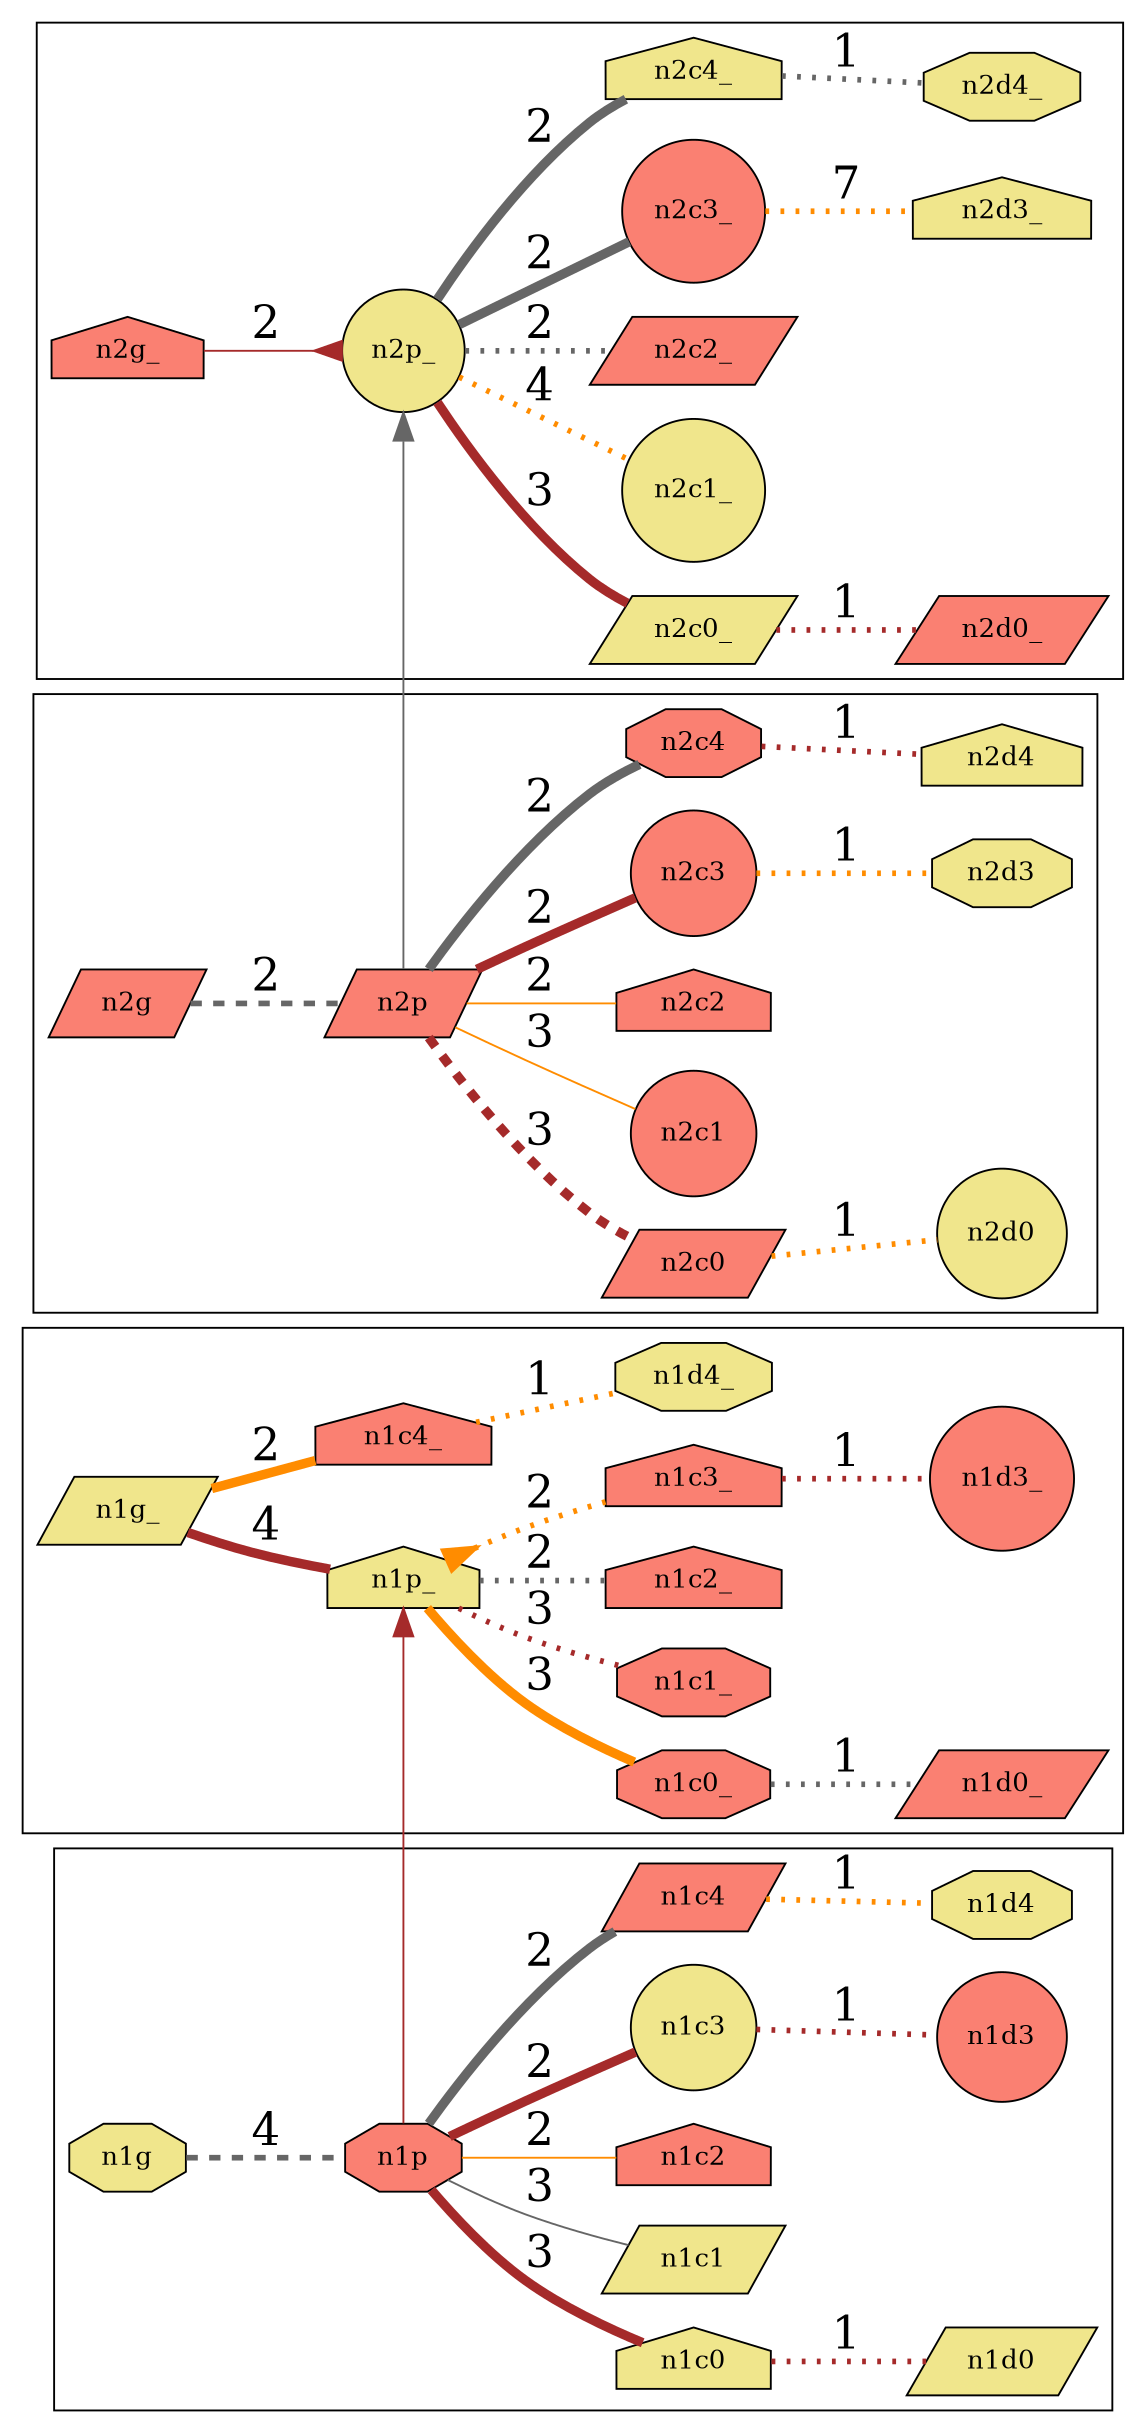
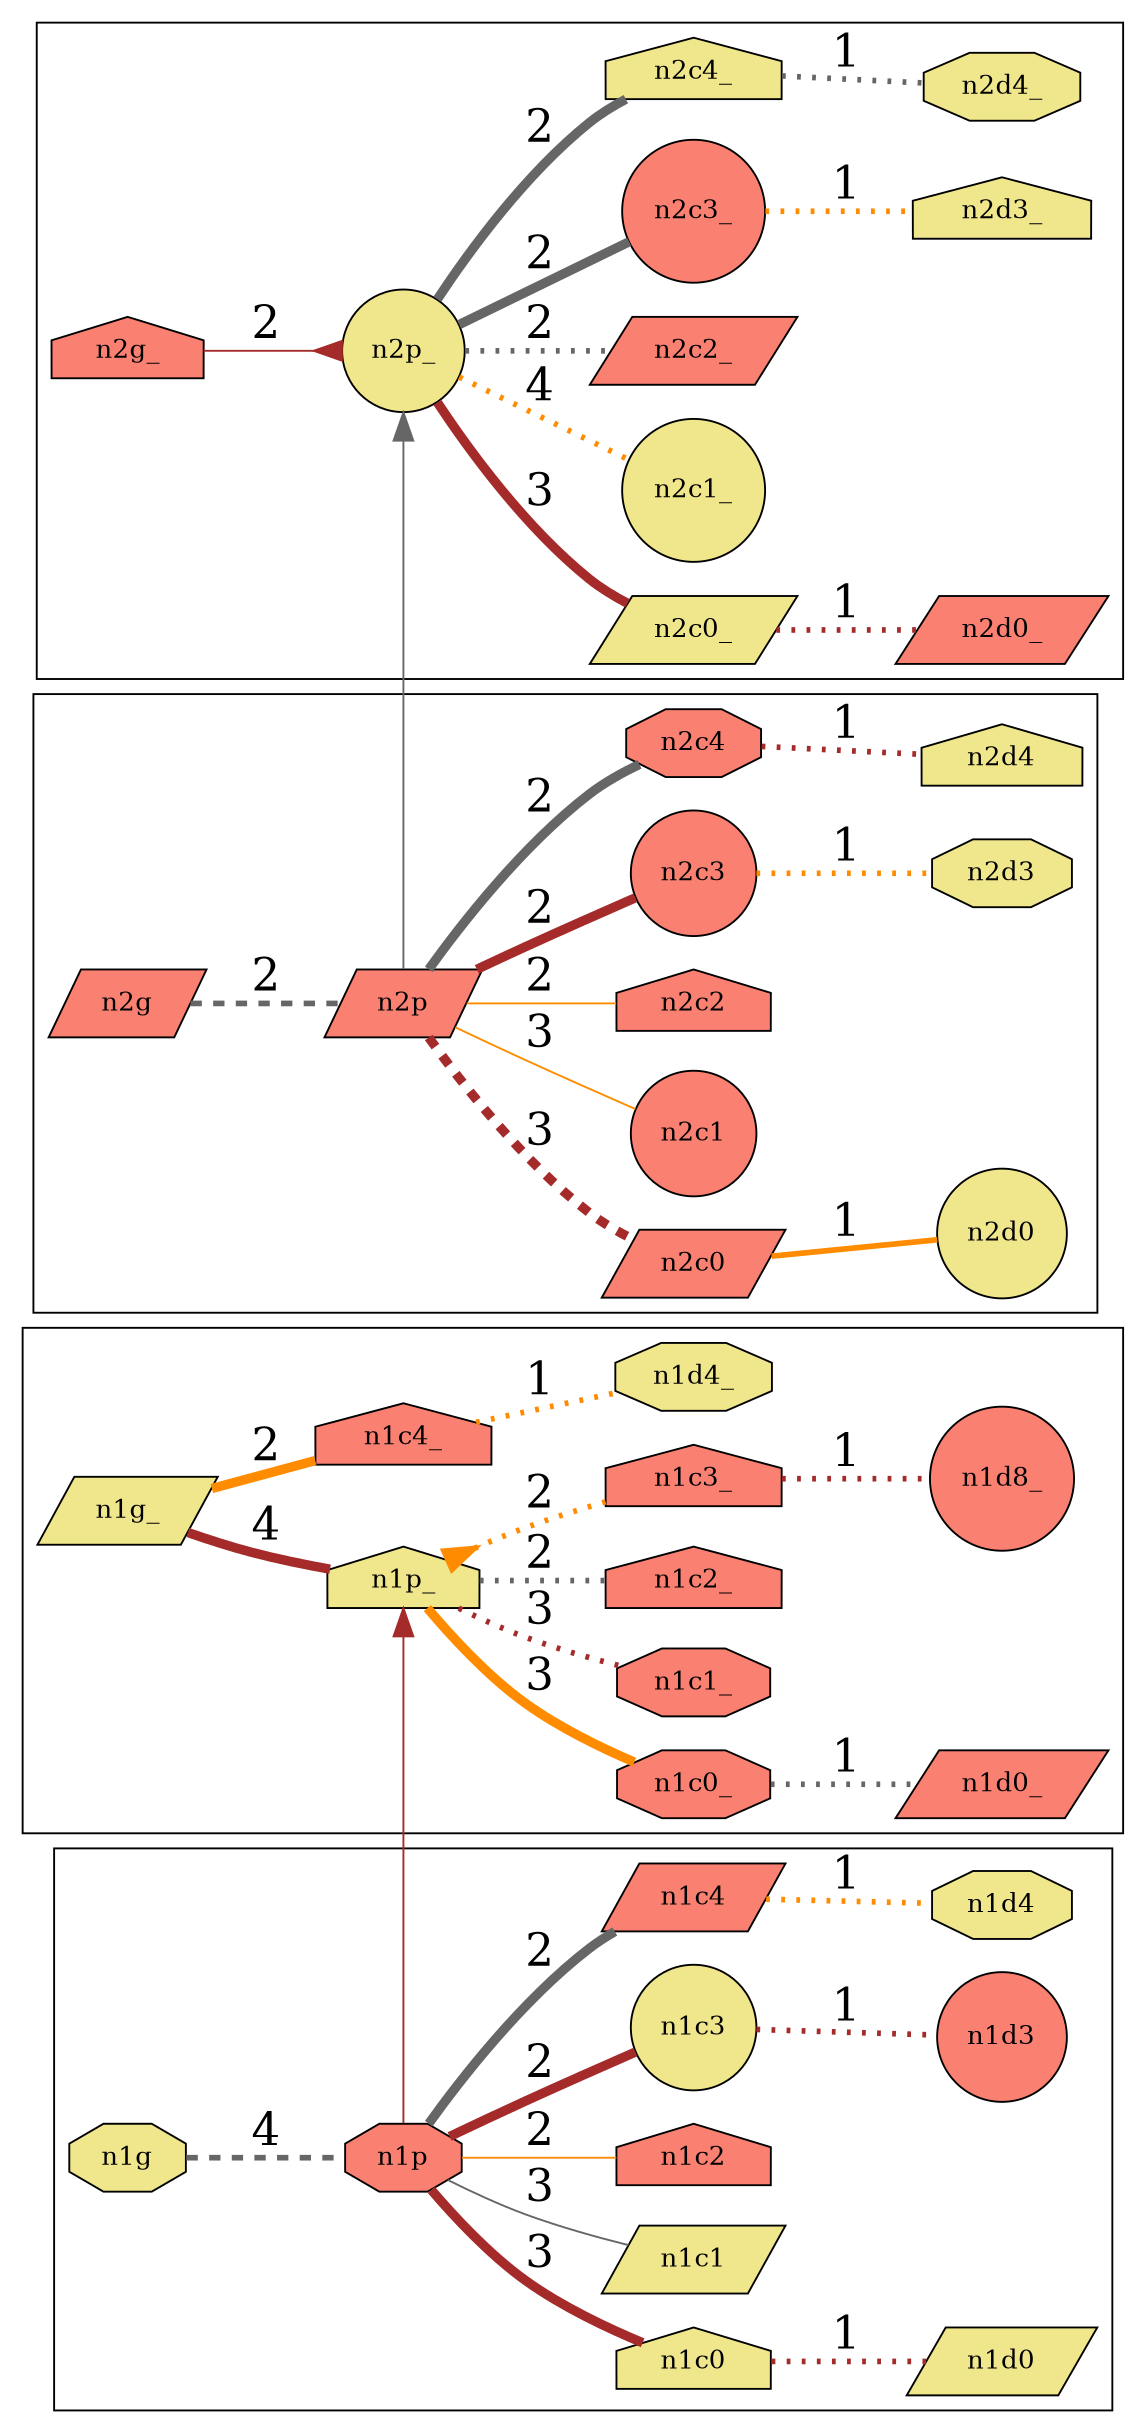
edge "n2c3_" -- "n2d3_": label "7" -> "1"
edge "n2d0" -- "n2c0": style dotted -> solid
node "n1d3_": label "n1d3_" -> "n1d8_"
